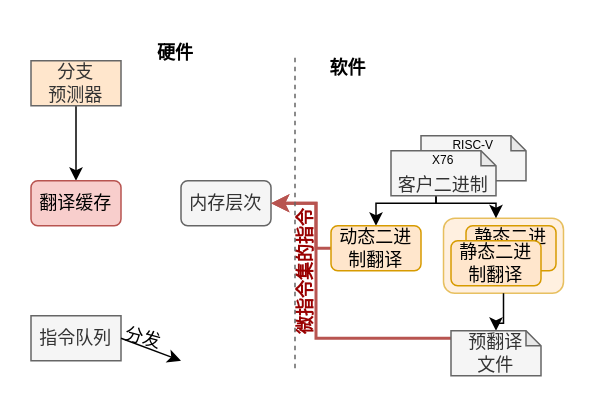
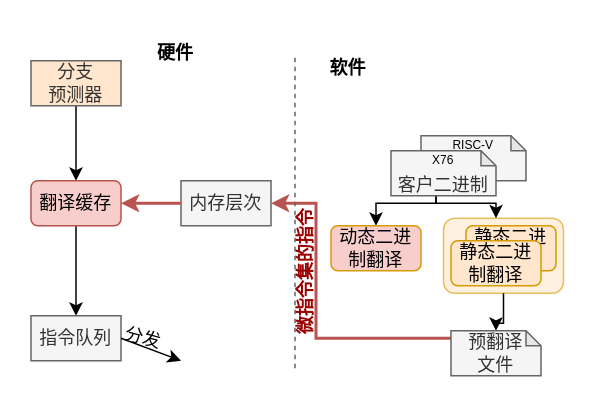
edge "内存层次" -> "翻译缓存": added
node "内存层次": shape rounded rectangle -> rectangle
edge "动态二进制翻译" -> "内存层次": removed
node "动态二进制翻译": fillcolor #ffe6cc -> #f8cecc
edge "翻译缓存" -> "指令队列": added
